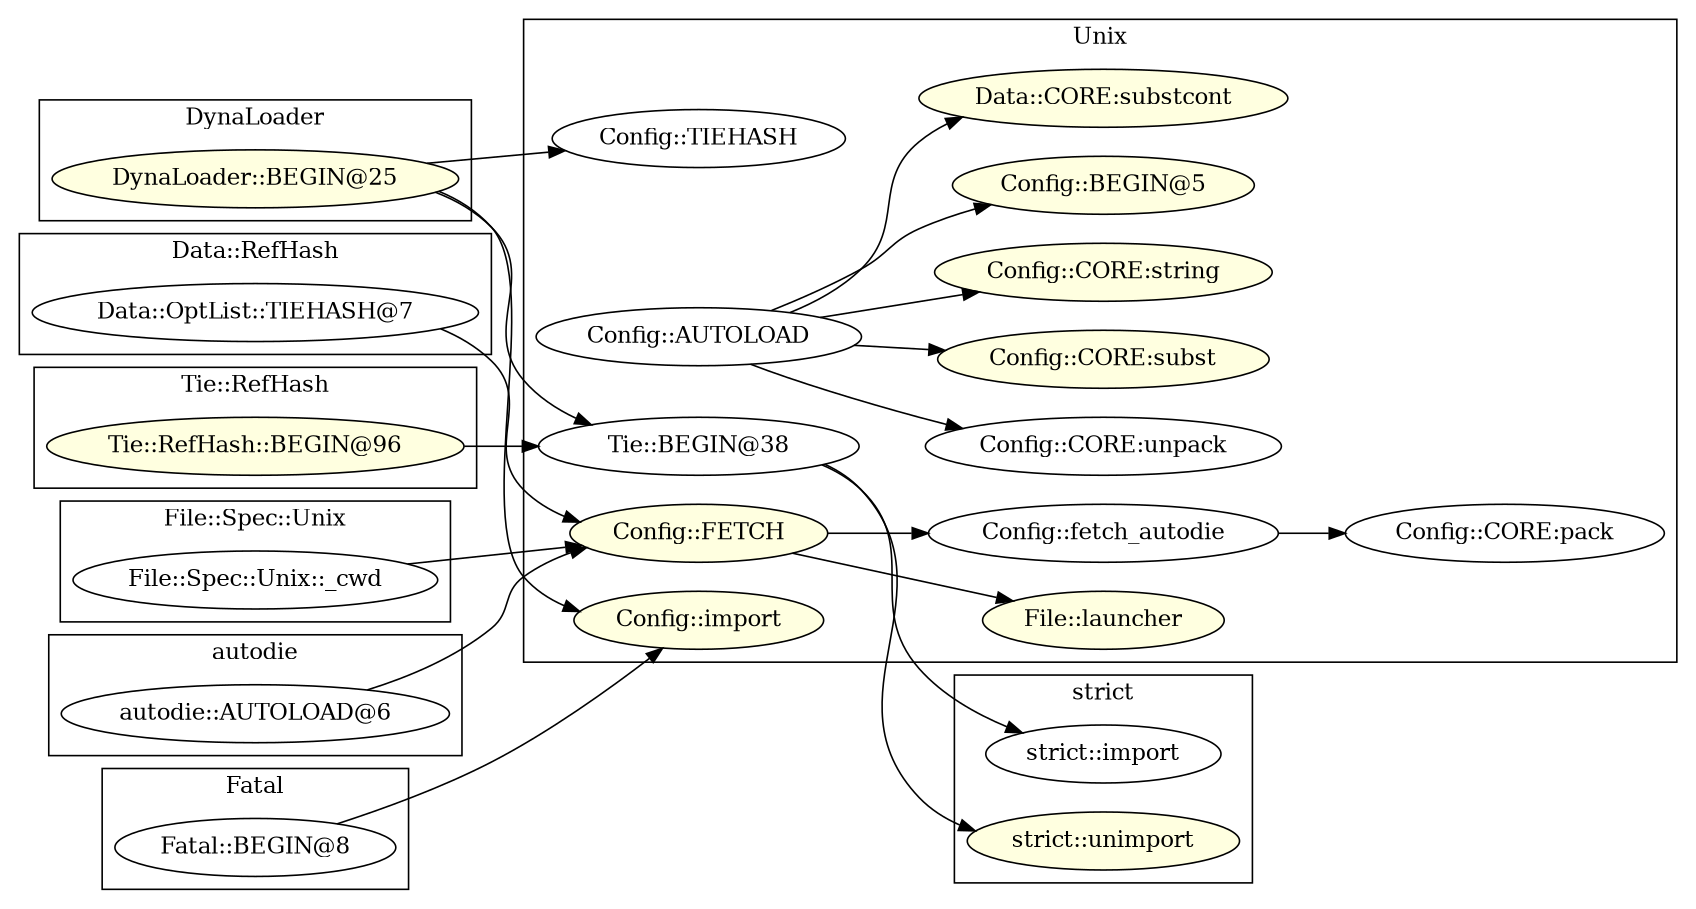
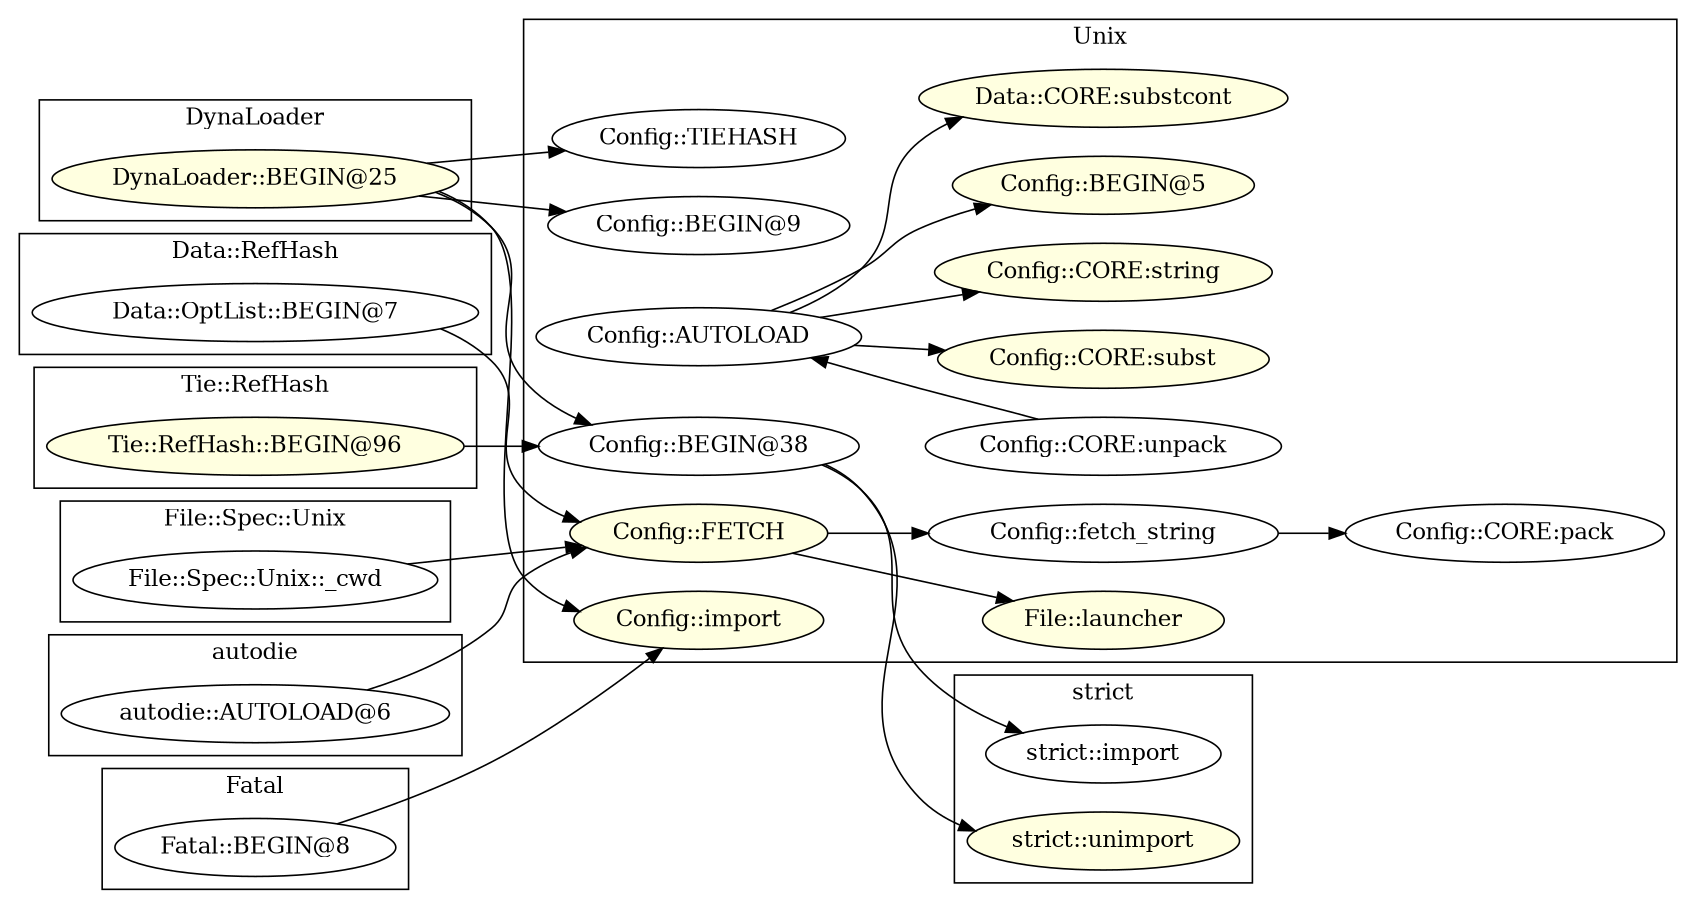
node "Config::BEGIN@9": added
node "Data::OptList::TIEHASH@7": label "Data::OptList::TIEHASH@7" -> "Data::OptList::BEGIN@7"
edge "Config::AUTOLOAD" -> "Config::CORE:unpack": reversed
node "Tie::BEGIN@38": label "Tie::BEGIN@38" -> "Config::BEGIN@38"
node "Config::fetch_autodie": label "Config::fetch_autodie" -> "Config::fetch_string"
